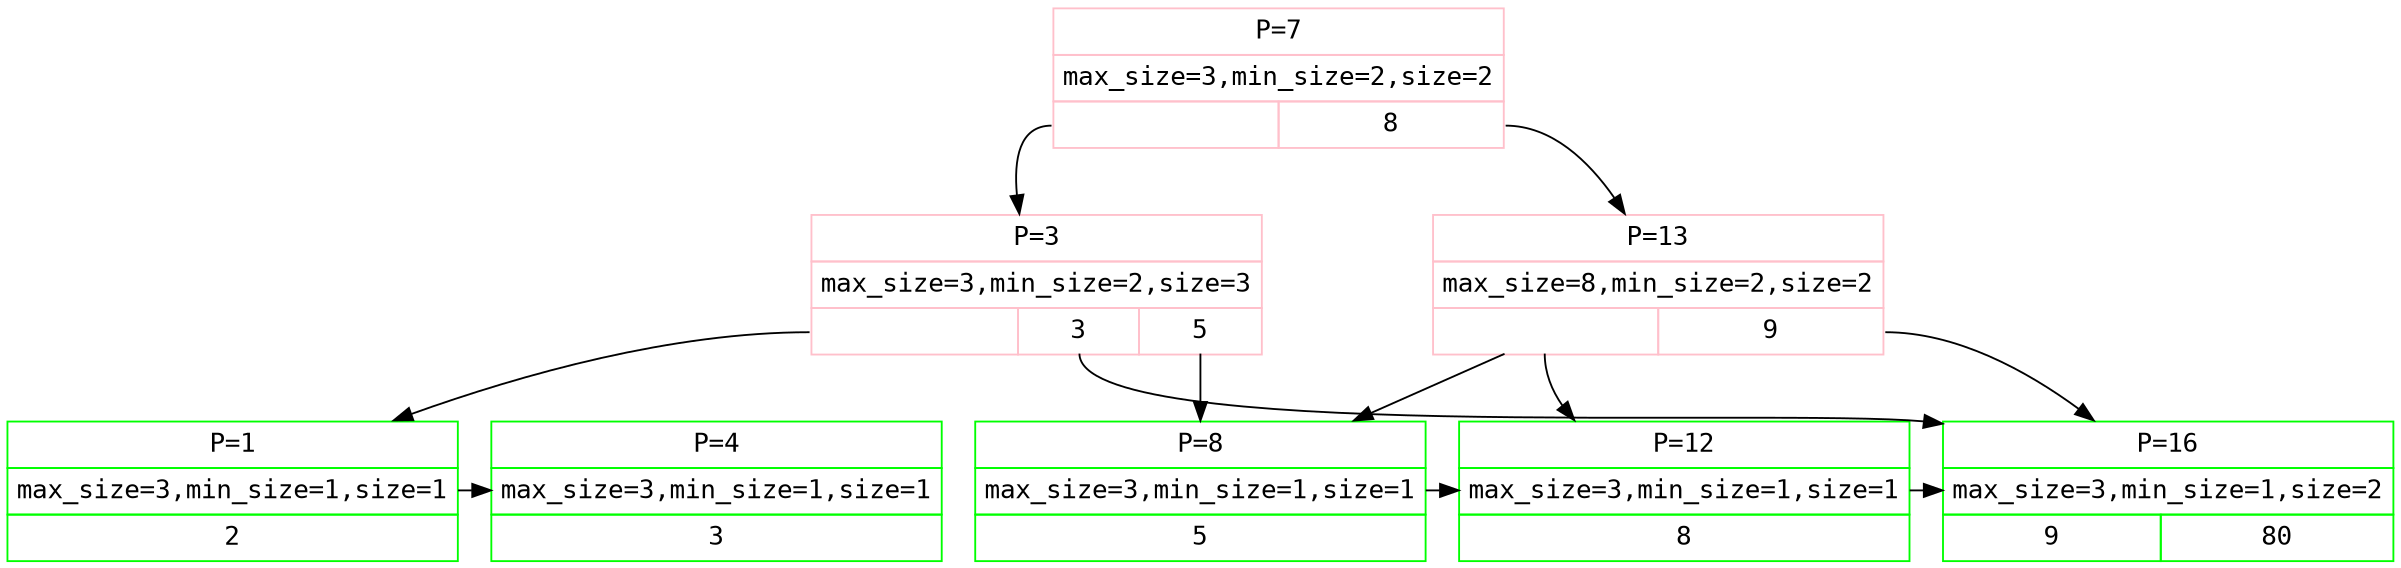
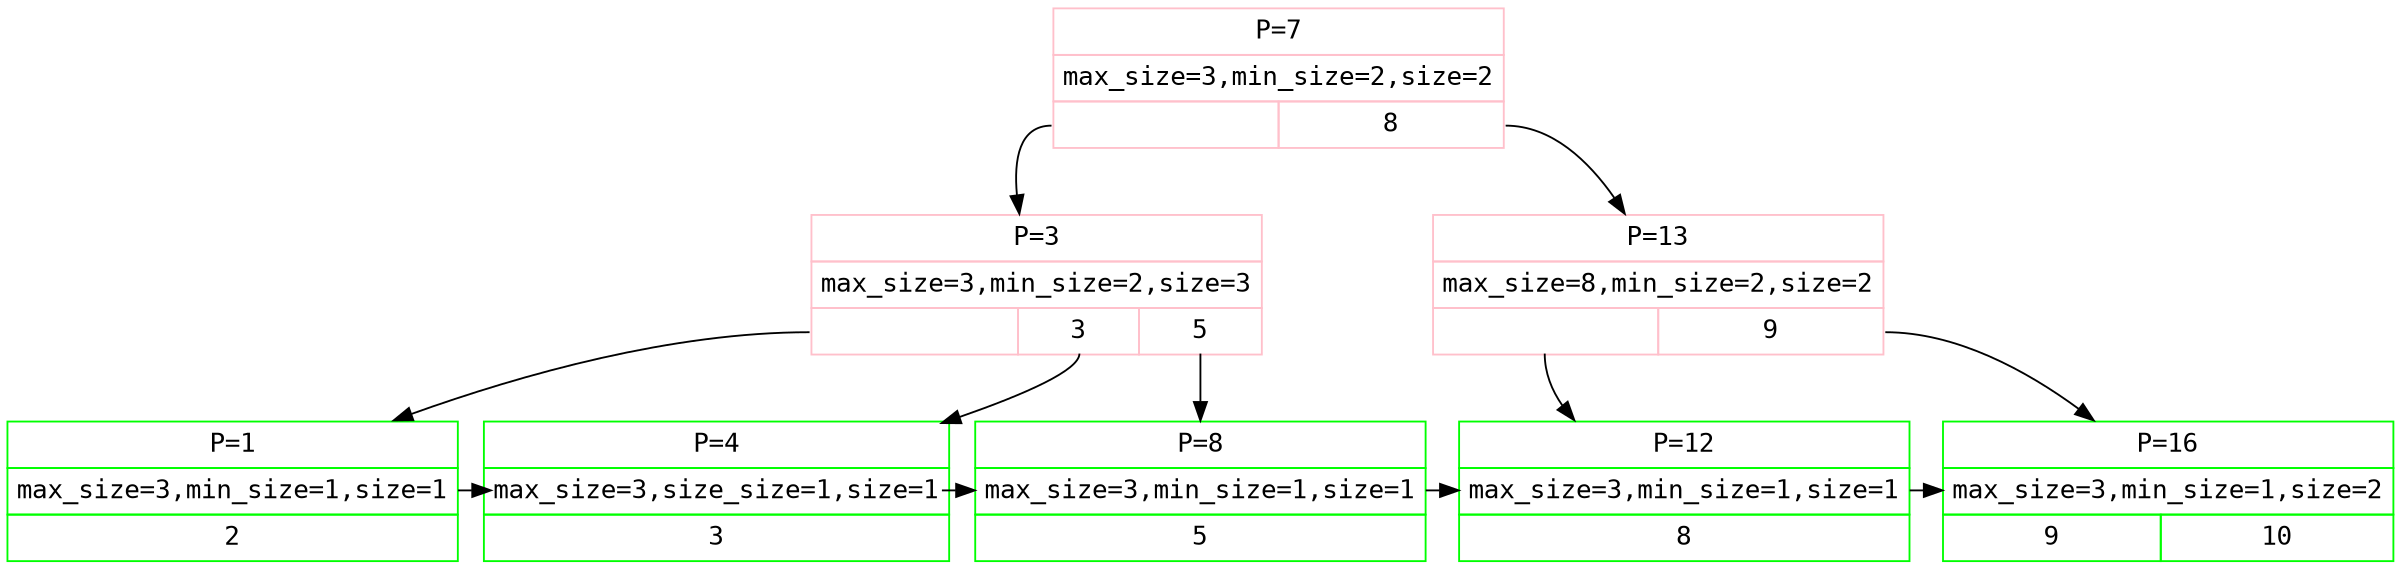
edge "P=13" -> "P=8": now "P=4" -> "P=8"
edge "P=3" -> "P=16": now "P=3" -> "P=4"
node "P=4": text "max_size=3,min_size=1,size=1" -> "max_size=3,size_size=1,size=1"
node "P=16": text "80" -> "10"
